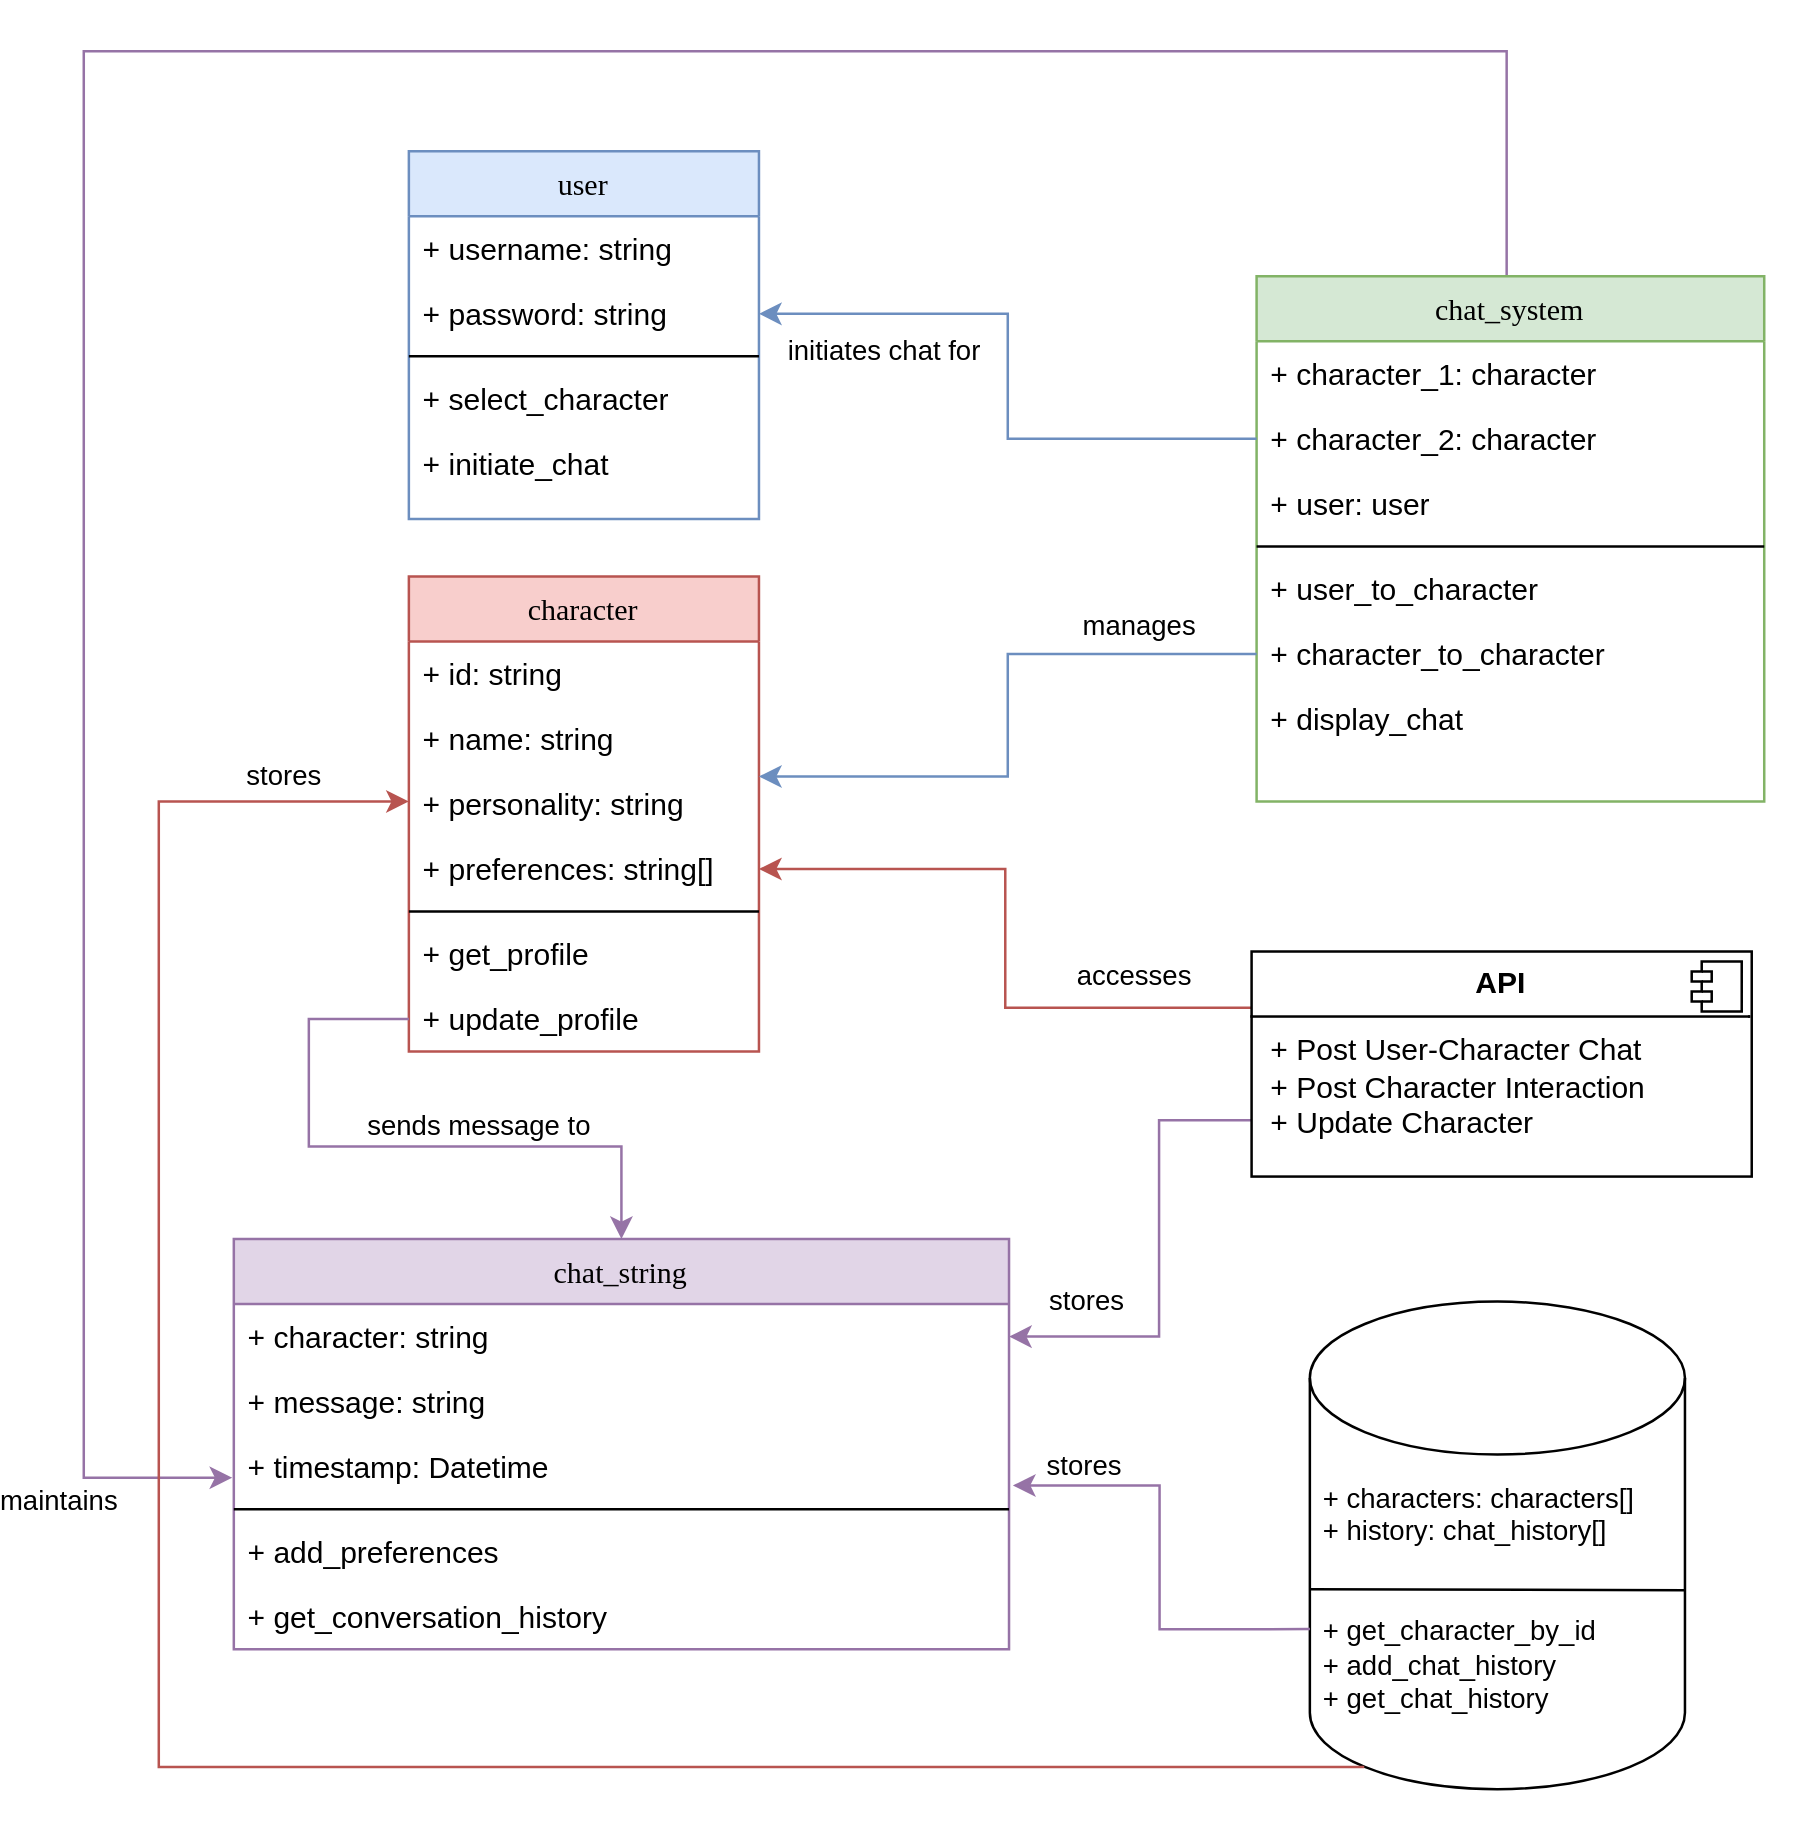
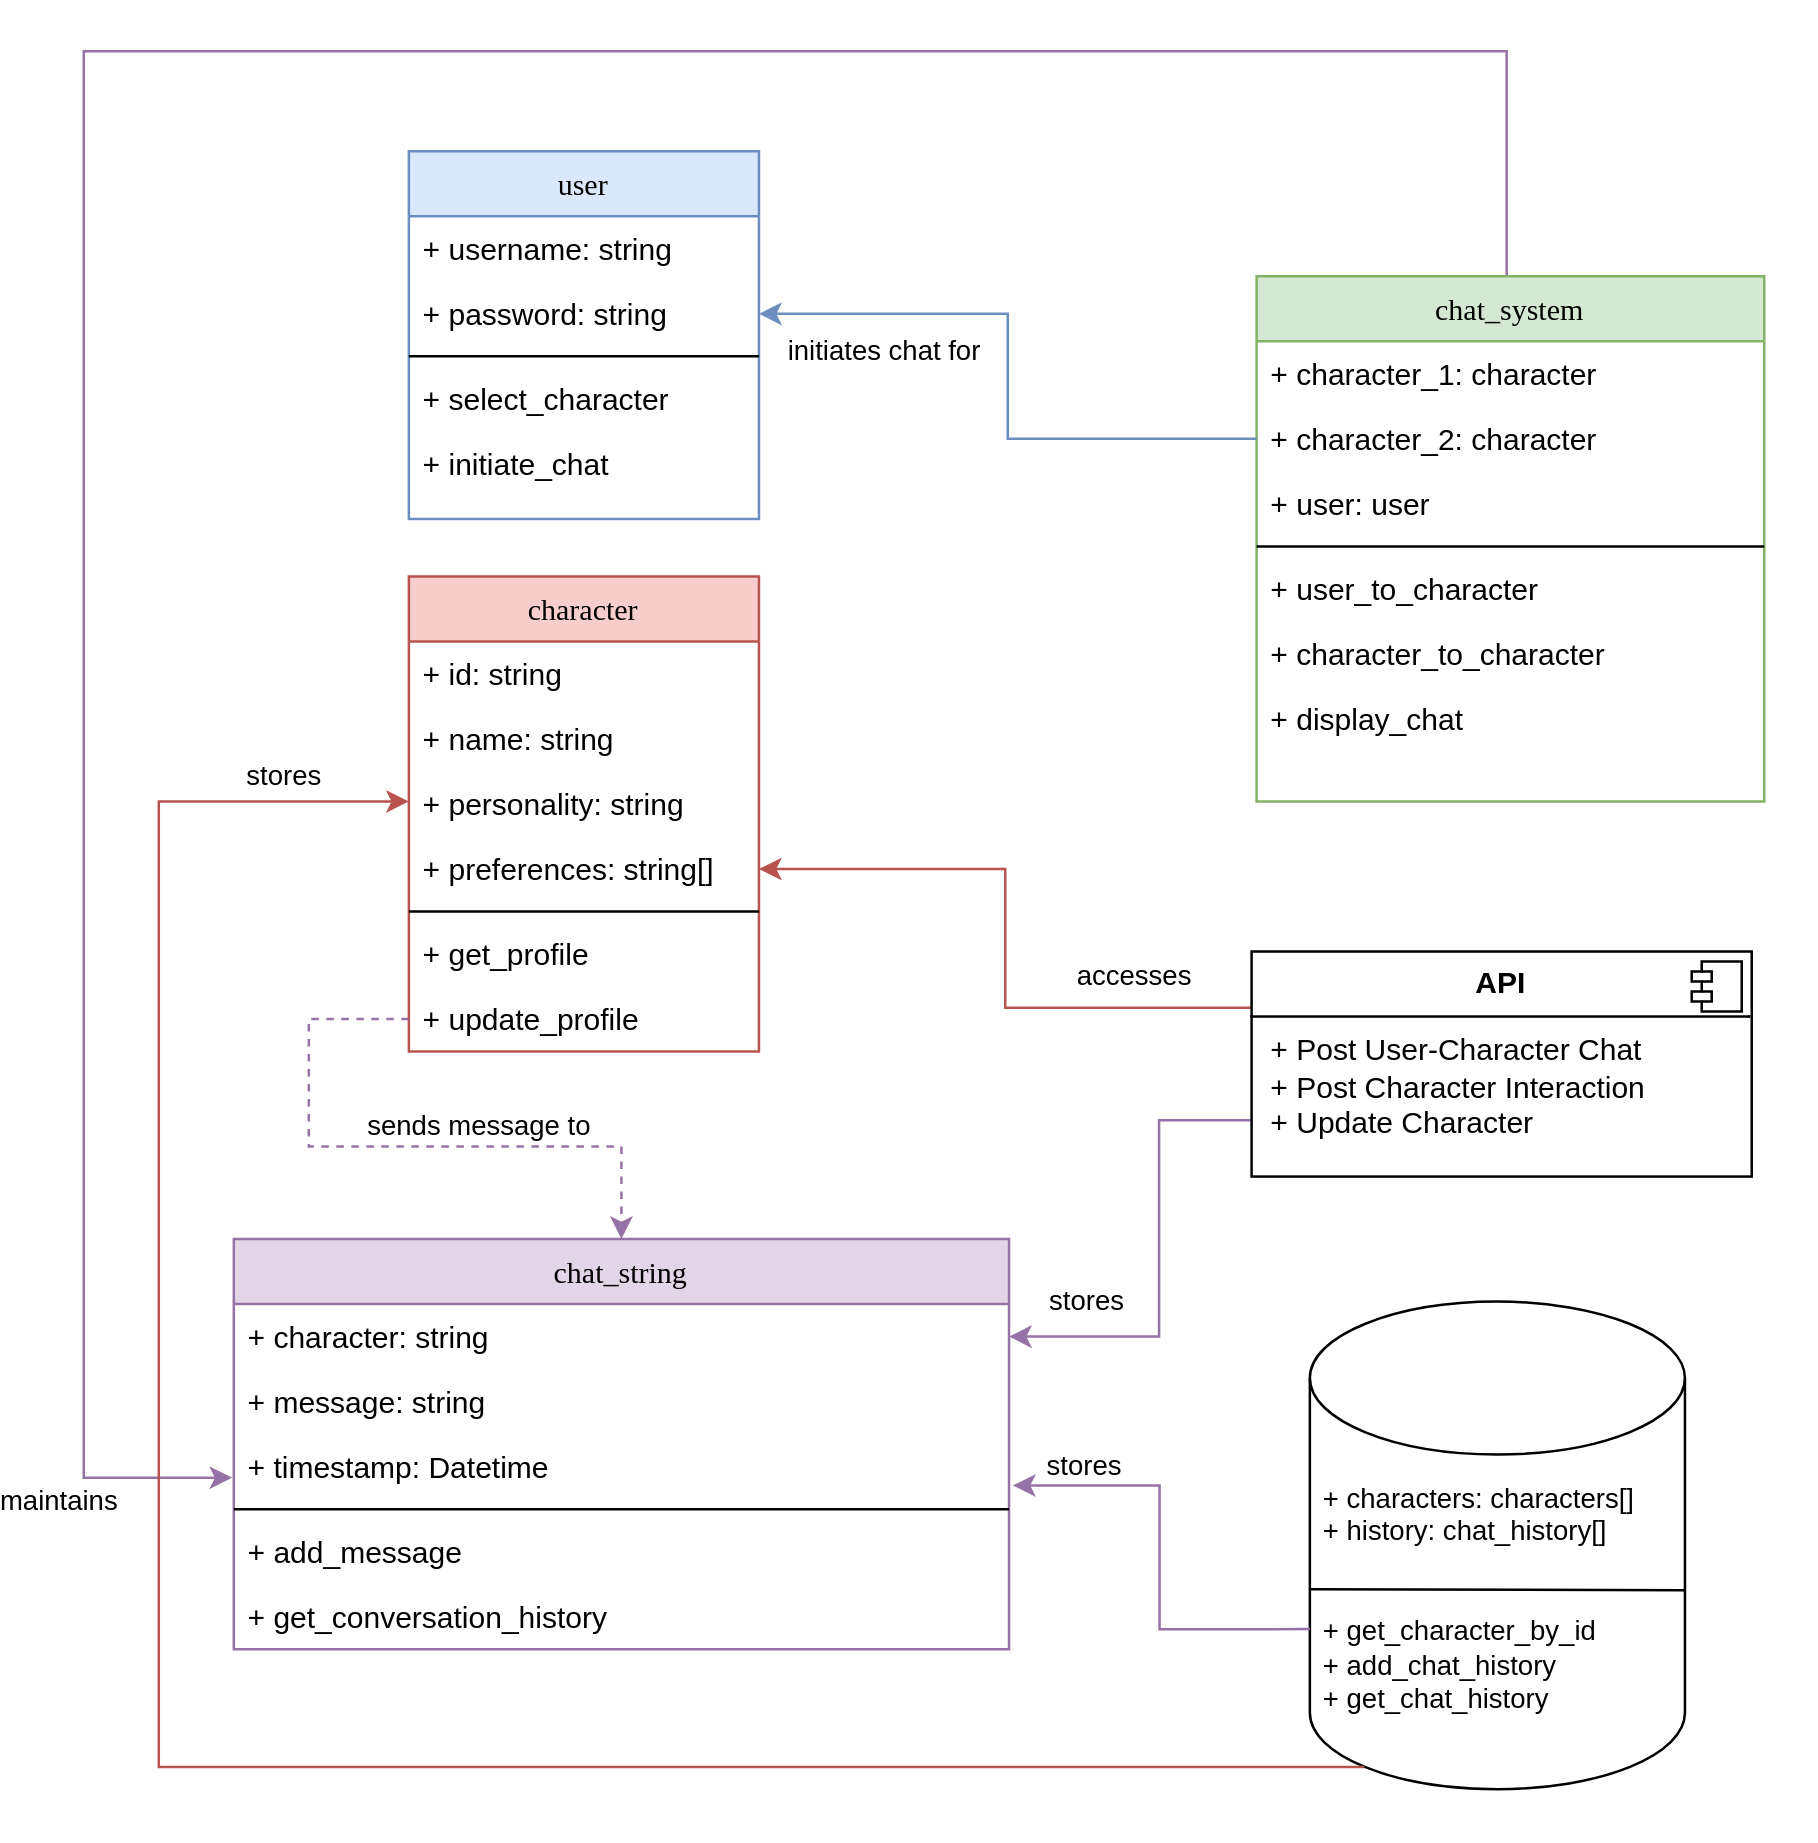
edge "+ character_to_character" -> "+ personality: string": removed, label "manages"
edge "+ update_profile" -> "chat_string": style solid -> dashed
node "+ add_preferences": label "+ add_preferences" -> "+ add_message"
